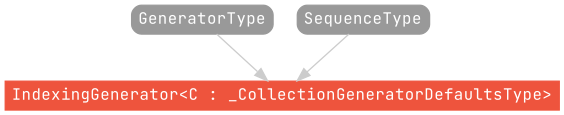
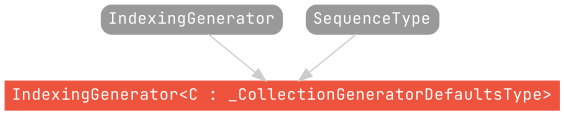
node "GeneratorType": label "GeneratorType" -> "IndexingGenerator"
